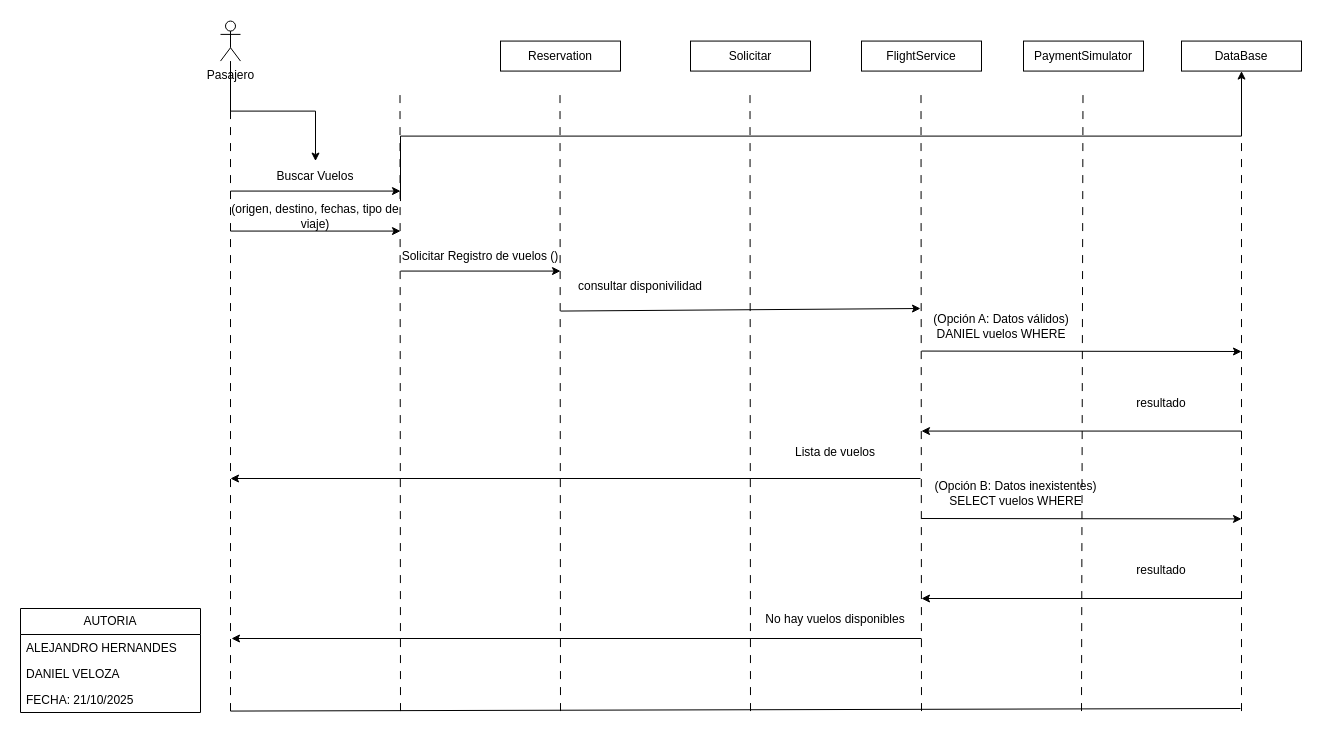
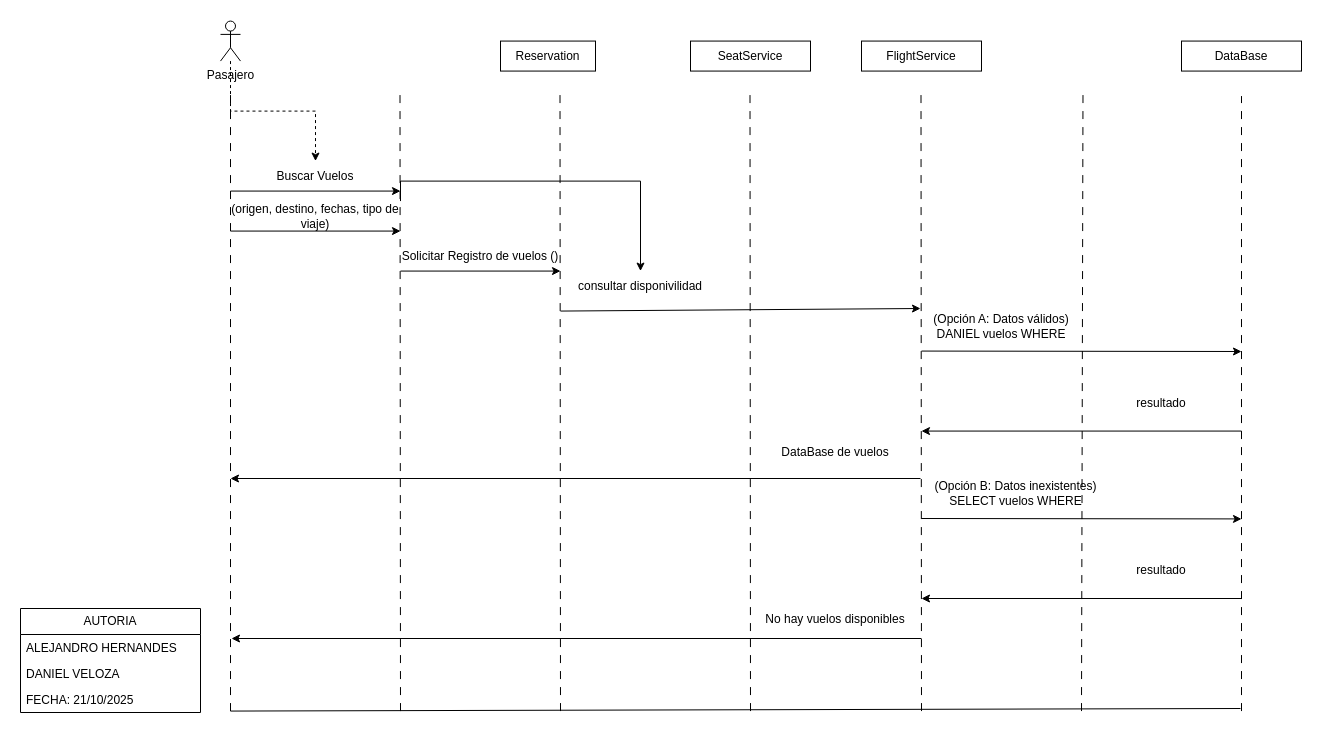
node "Reservation": size 120x30 -> 95x30
node "PaymentSimulator": removed
node "Solicitar": label "Solicitar" -> "SeatService"
edge "Pasajero" -> "Buscar Vuelos": style solid -> dashed
edge "(origen, destino, fechas, tipo de viaje)" -> "DataBase": now "(origen, destino, fechas, tipo de viaje)" -> "consultar disponivilidad"
node "Lista de vuelos": label "Lista de vuelos" -> "DataBase de vuelos"
